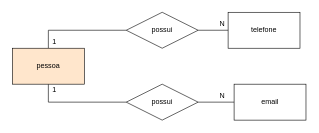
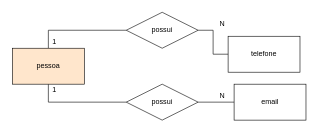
node "telefone": moved (264, 30) -> (264, 54)
